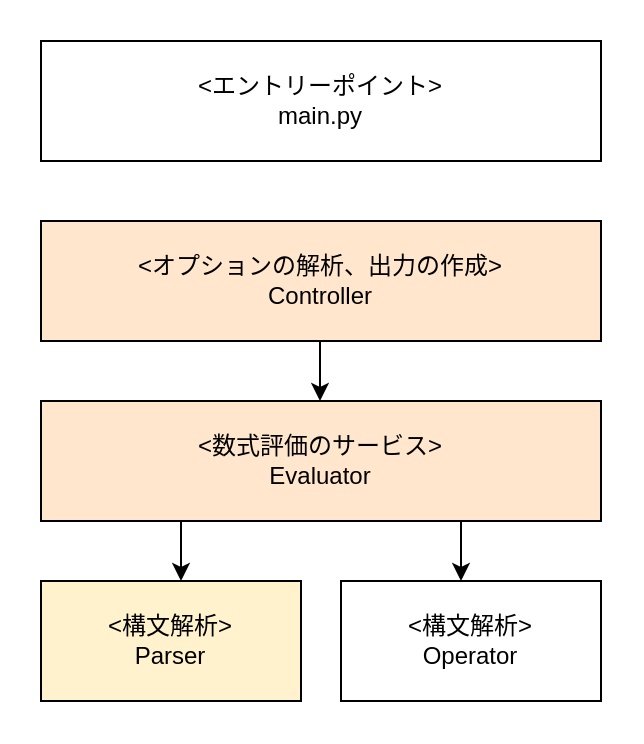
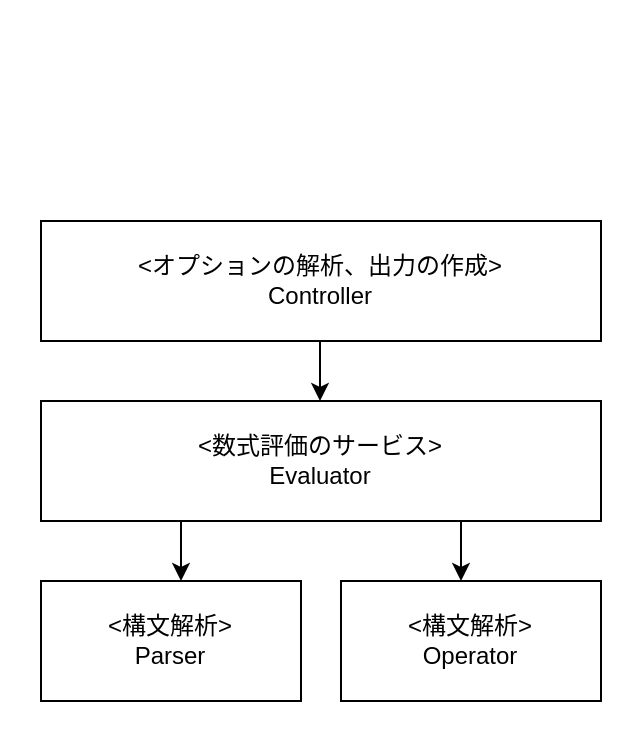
node "<エントリーポイント> main.py": removed
node "<オプションの解析、出力の作成> Controller": fillcolor #ffe6cc -> #ffffff
node "<数式評価のサービス> Evaluator": fillcolor #ffe6cc -> #ffffff
node "<構文解析> Parser": fillcolor #fff2cc -> #ffffff
